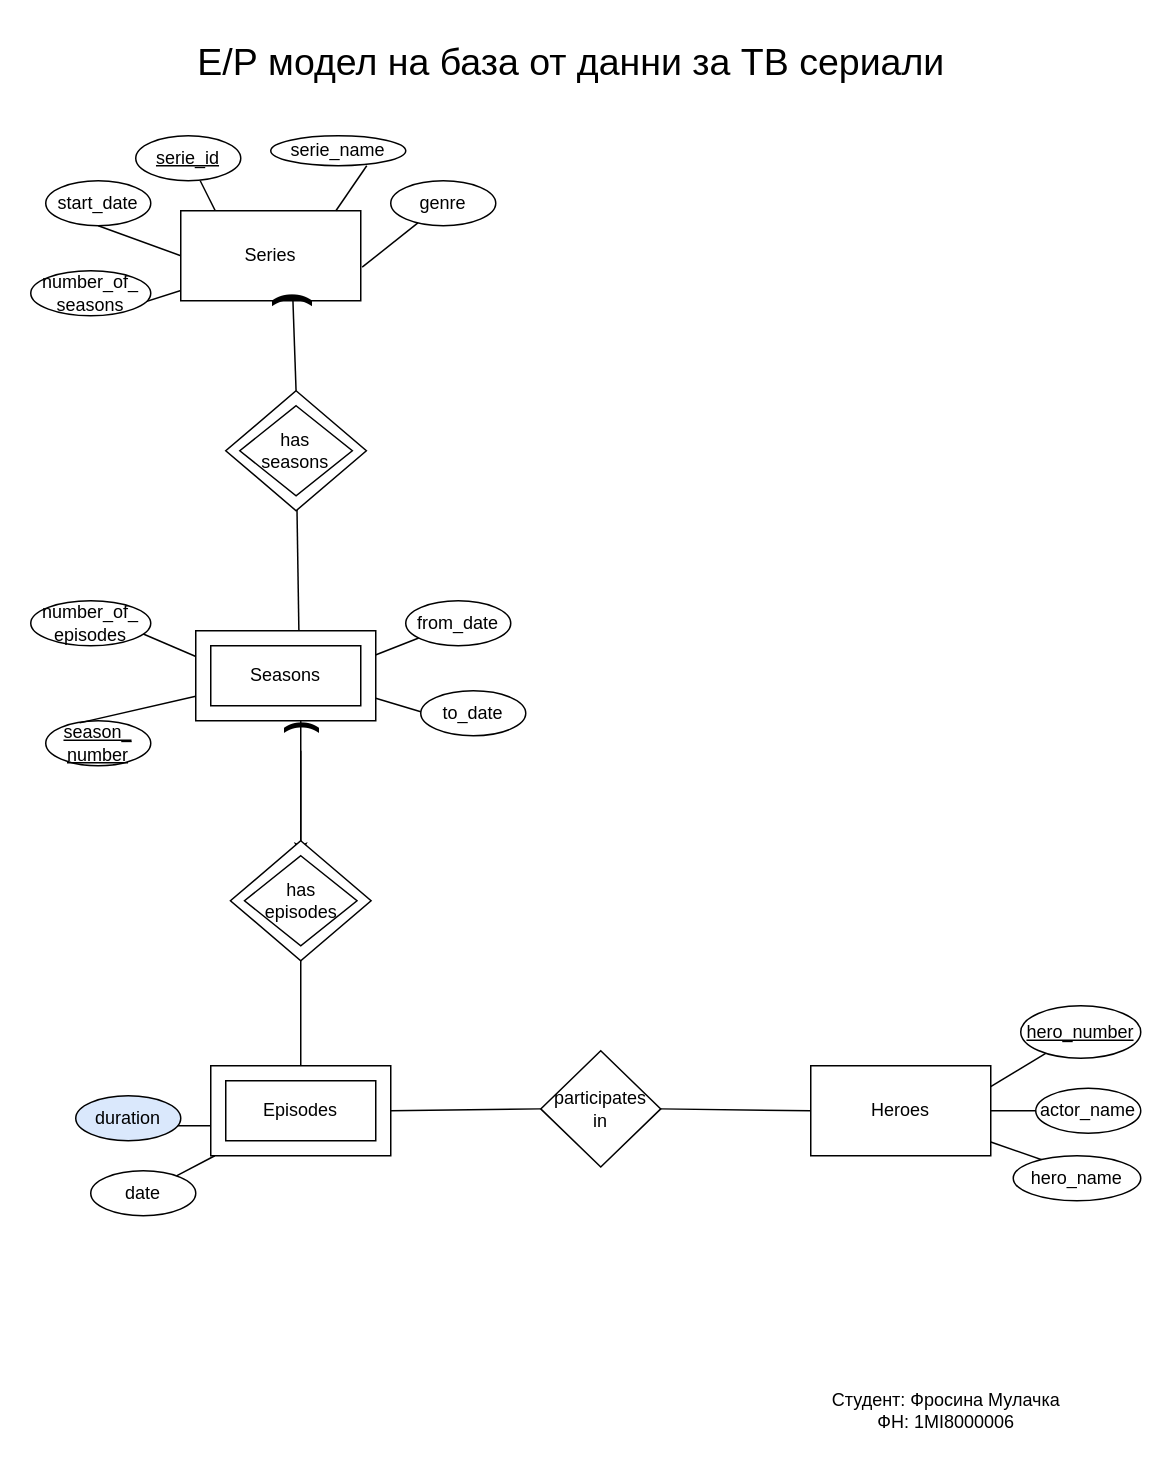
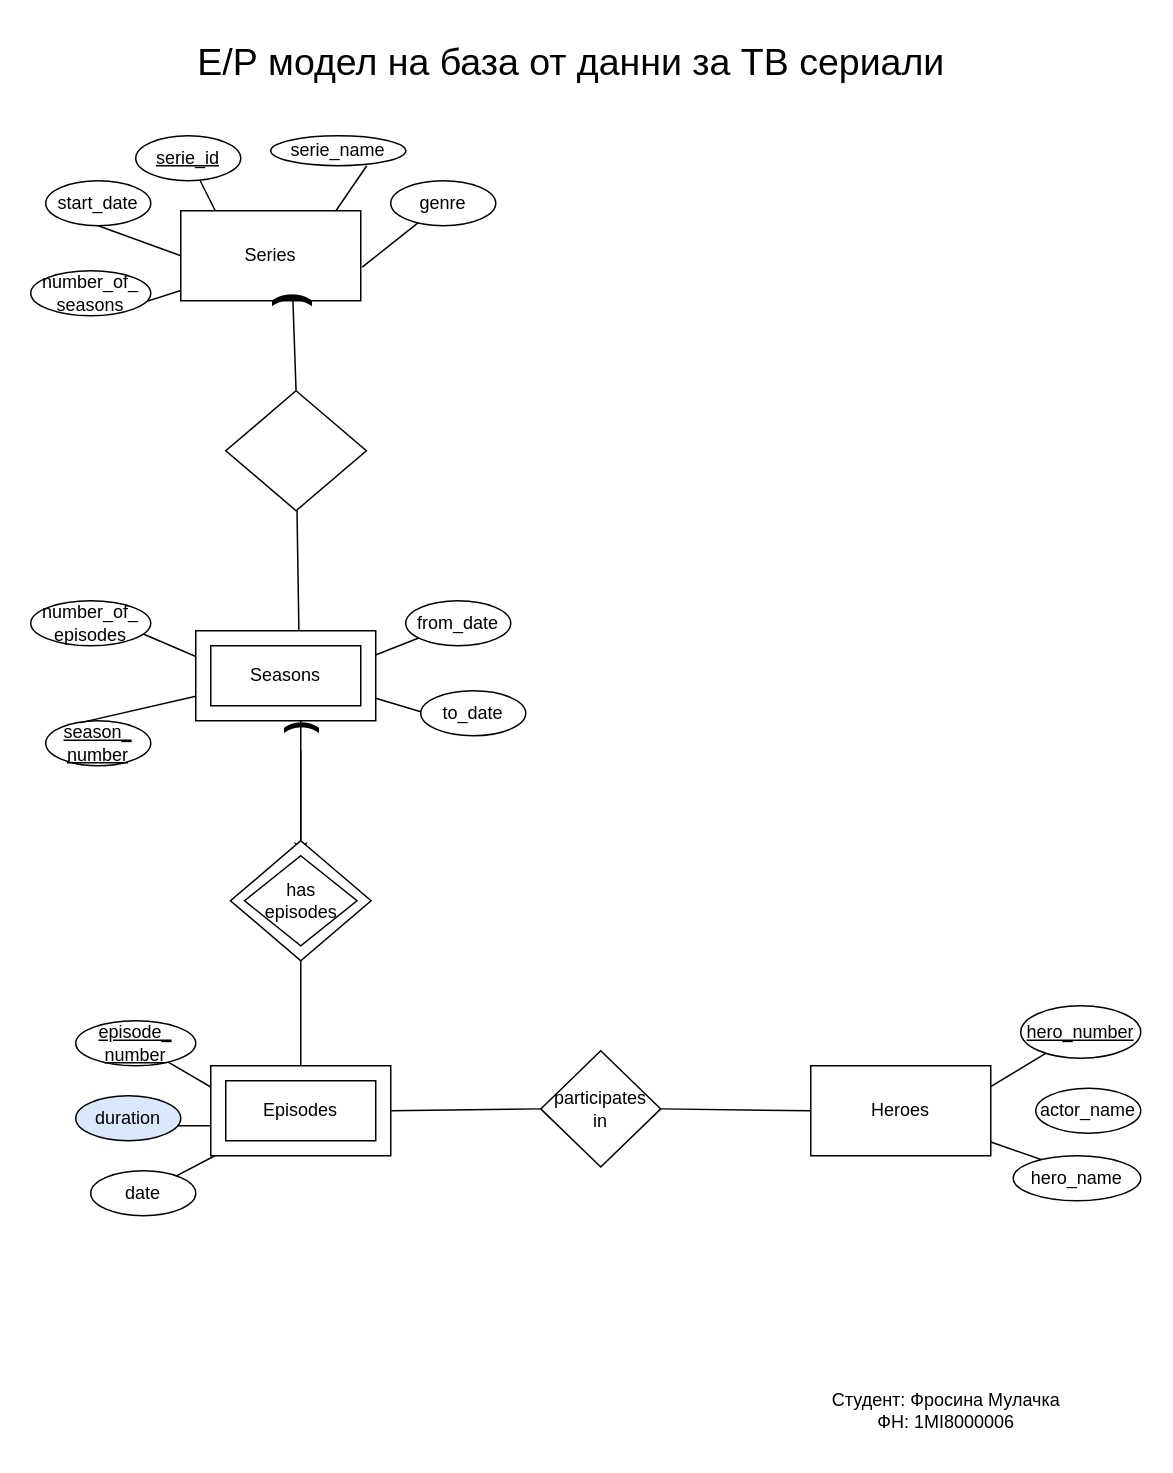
node "has seasons": removed
node "episode_ number": added
edge "episode_ number" -- "Episodes": added
edge "Heroes" -- "actor_name": removed
